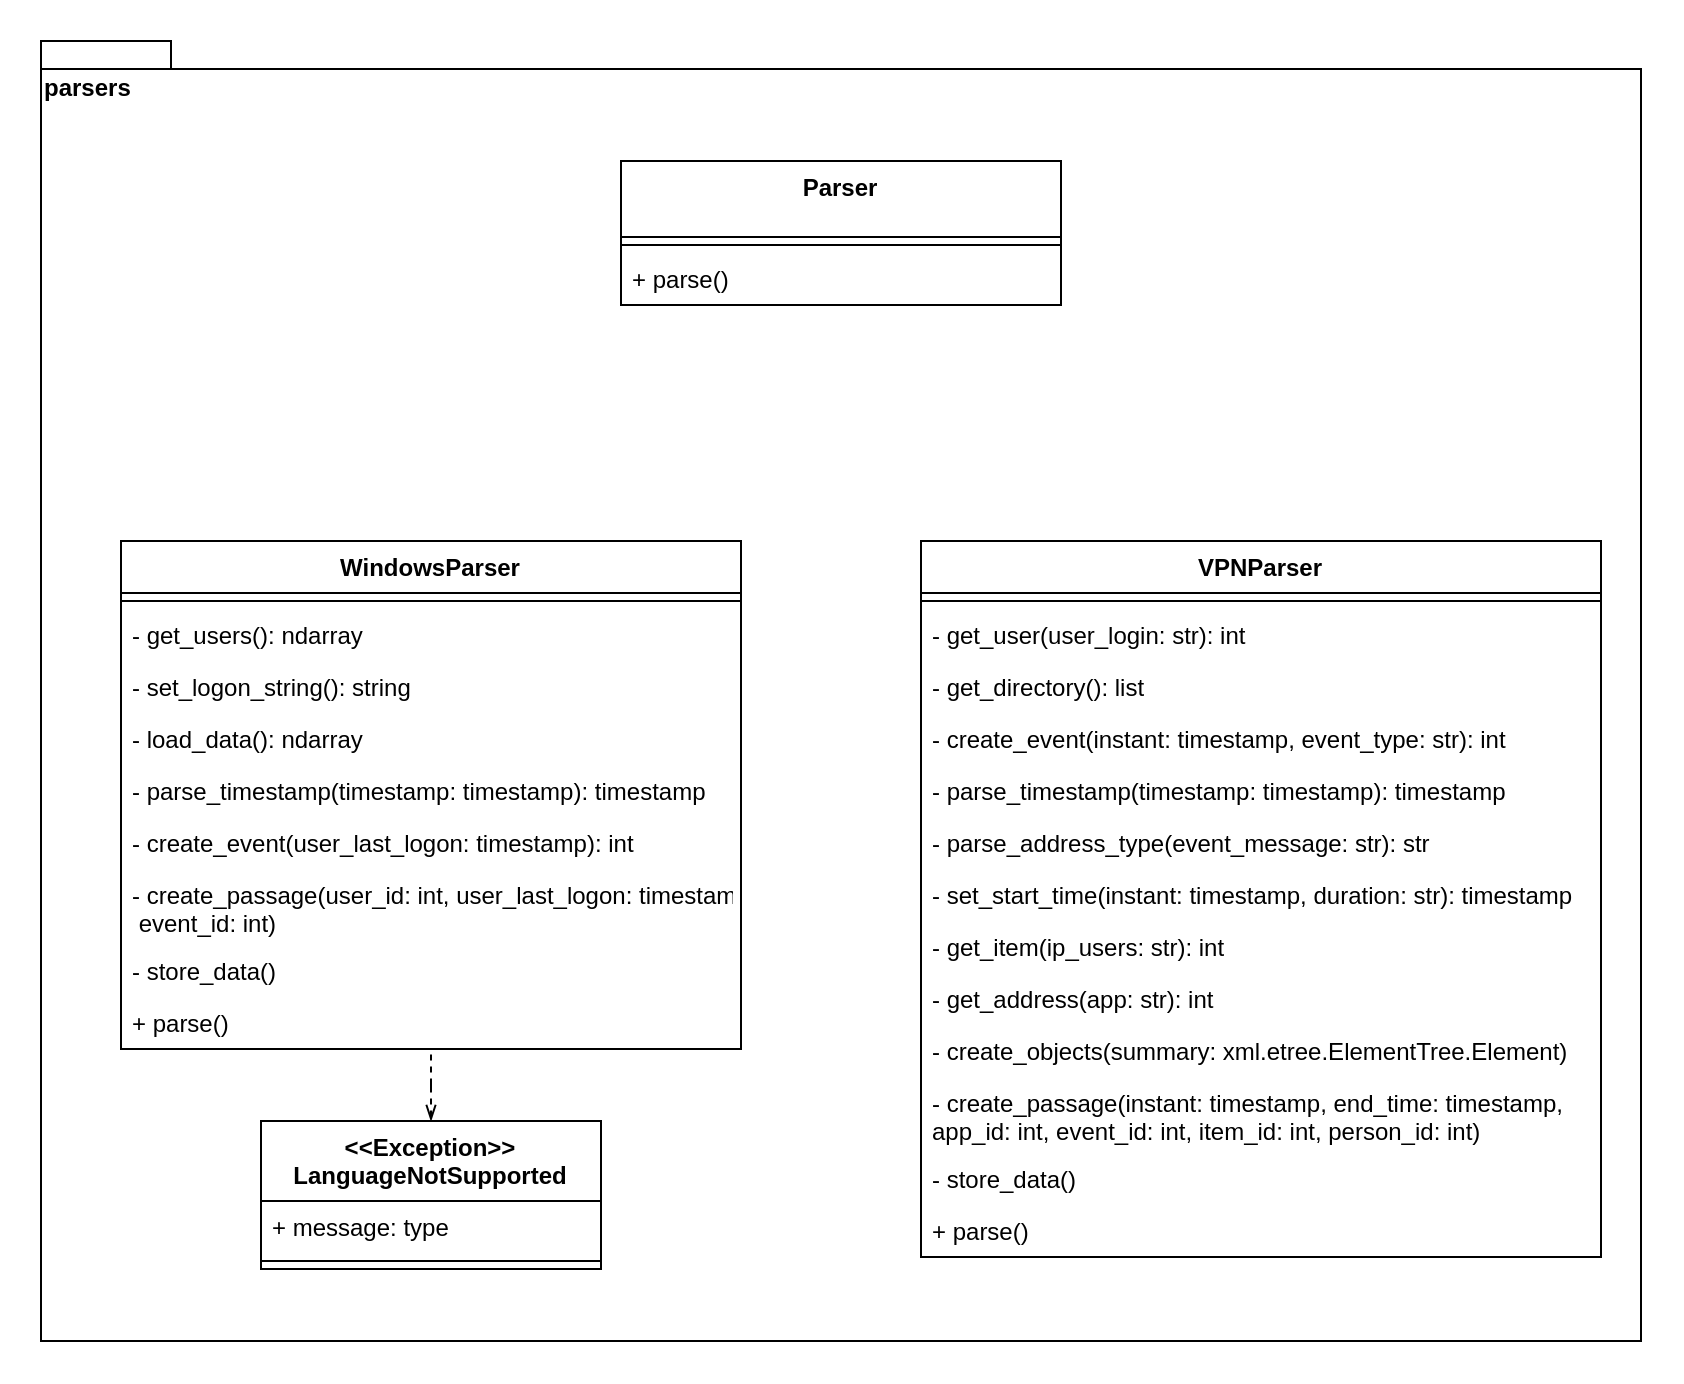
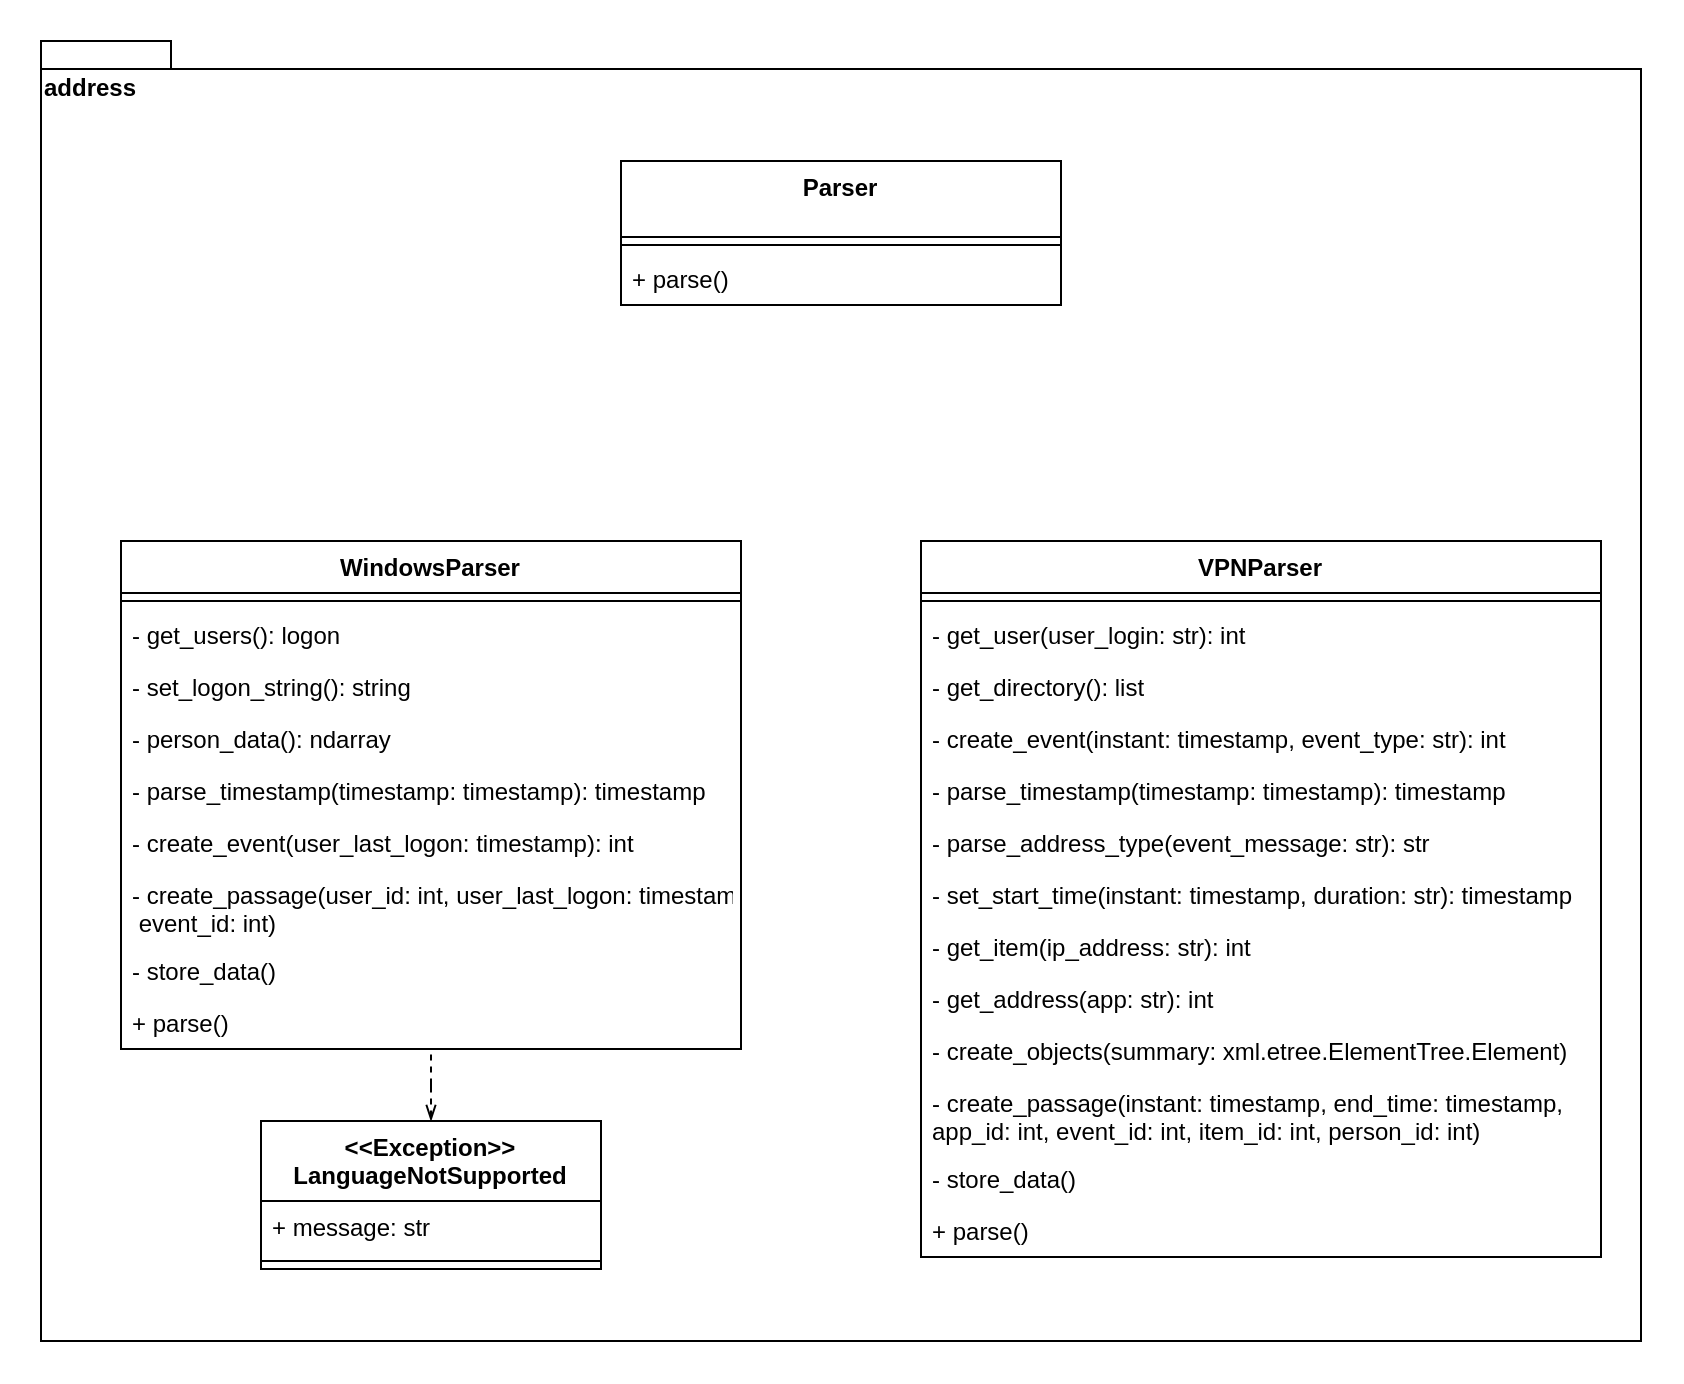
node "parsers": label "parsers" -> "address"
node "- get_users(): ndarray": label "- get_users(): ndarray" -> "- get_users(): logon"
node "- load_data(): ndarray": label "- load_data(): ndarray" -> "- person_data(): ndarray"
node "- get_item(ip_users: str): int": label "- get_item(ip_users: str): int" -> "- get_item(ip_address: str): int"
node "+ message: type": label "+ message: type" -> "+ message: str"
